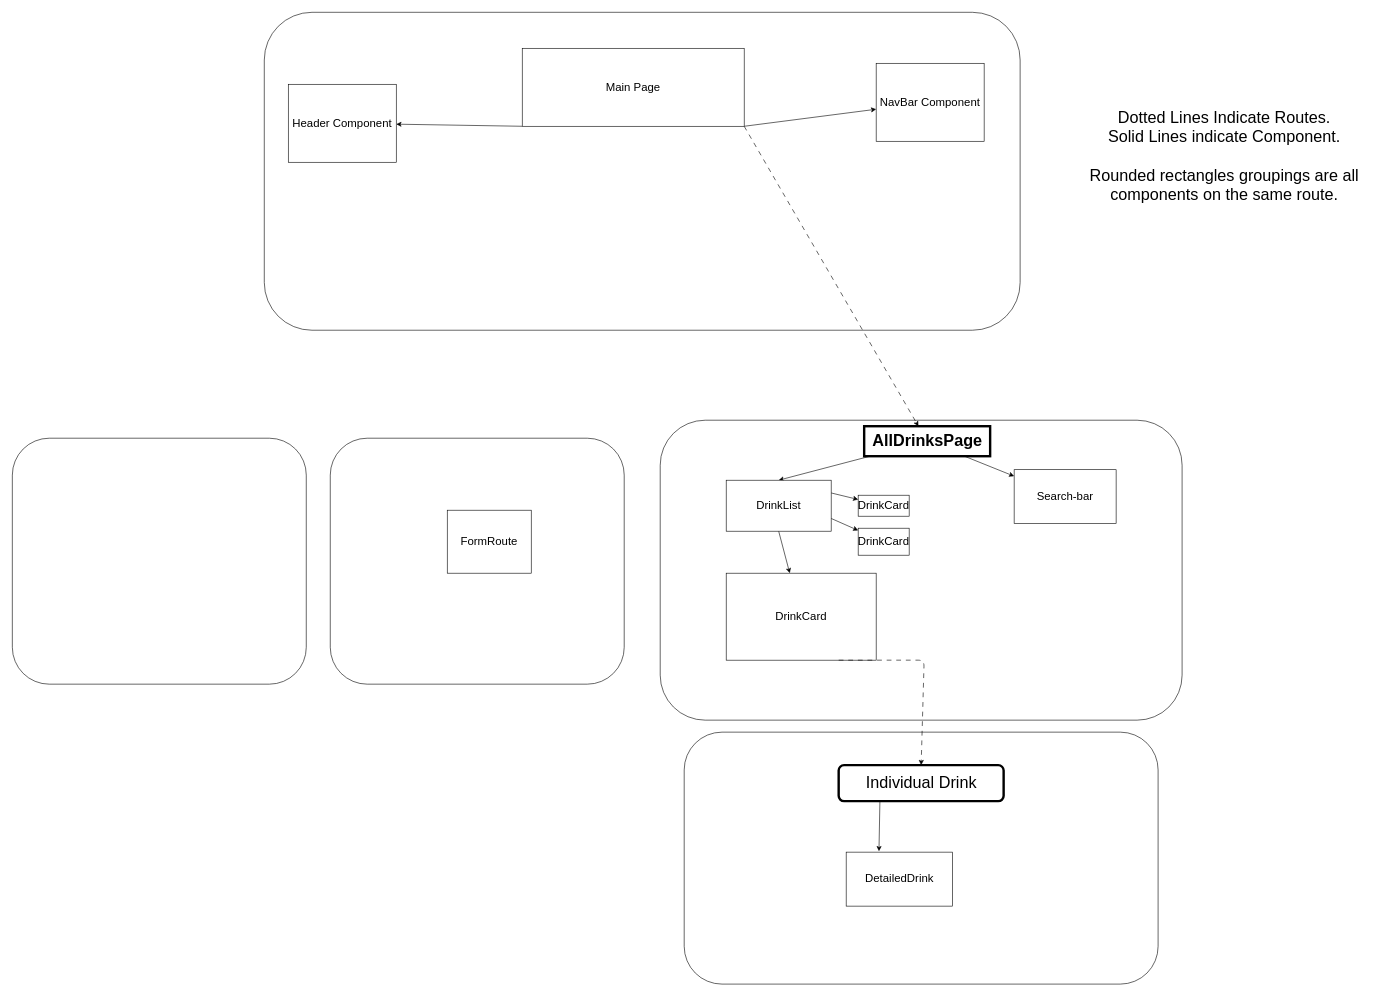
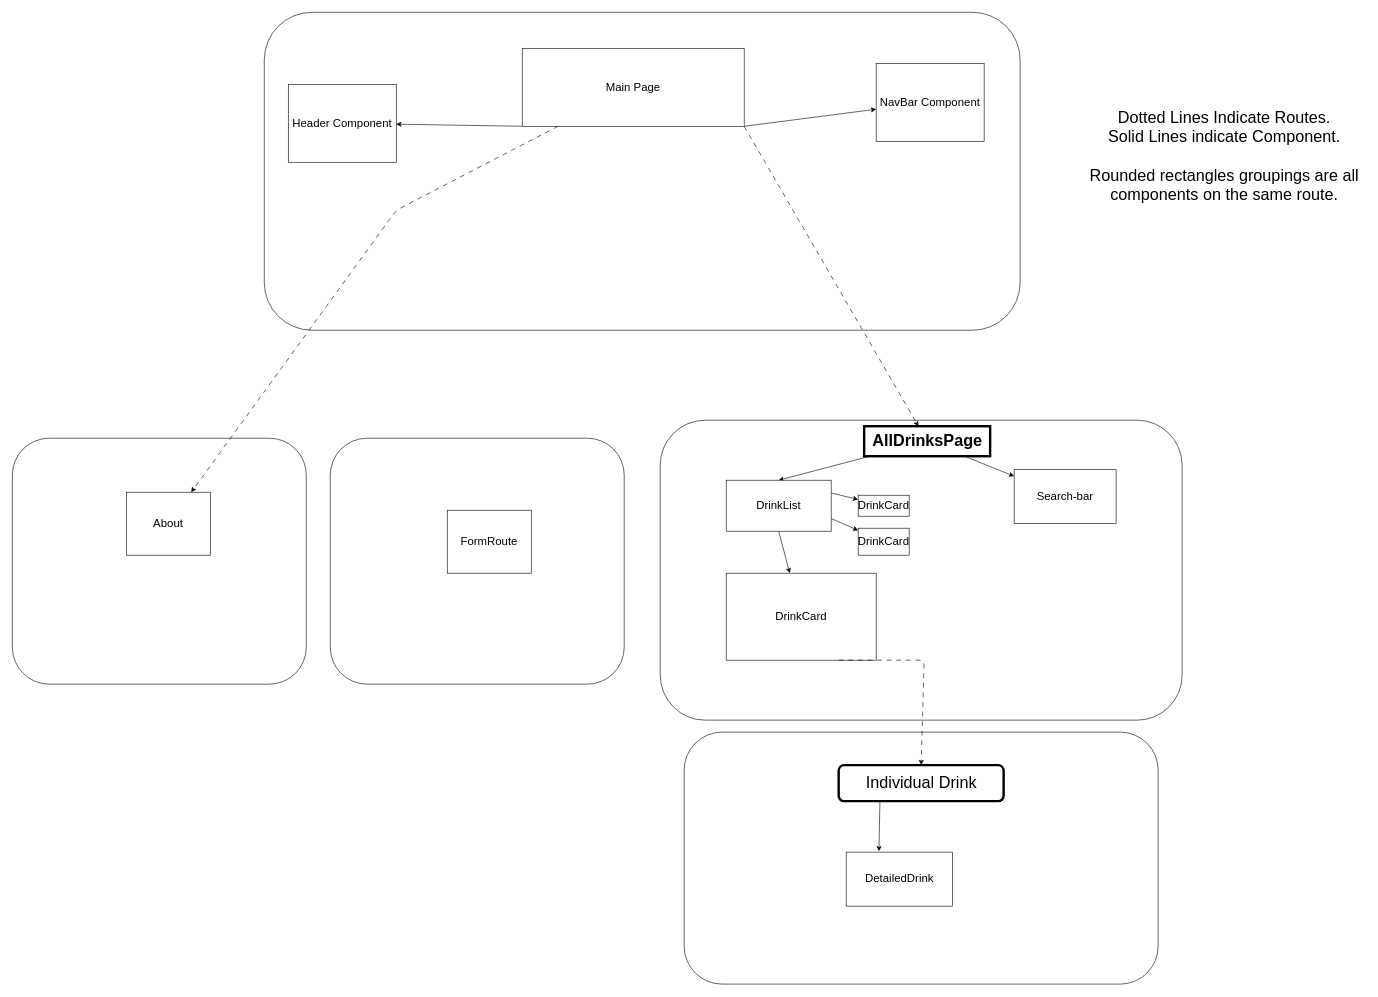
edge "Main Page" -> "About": added
node "About": added
